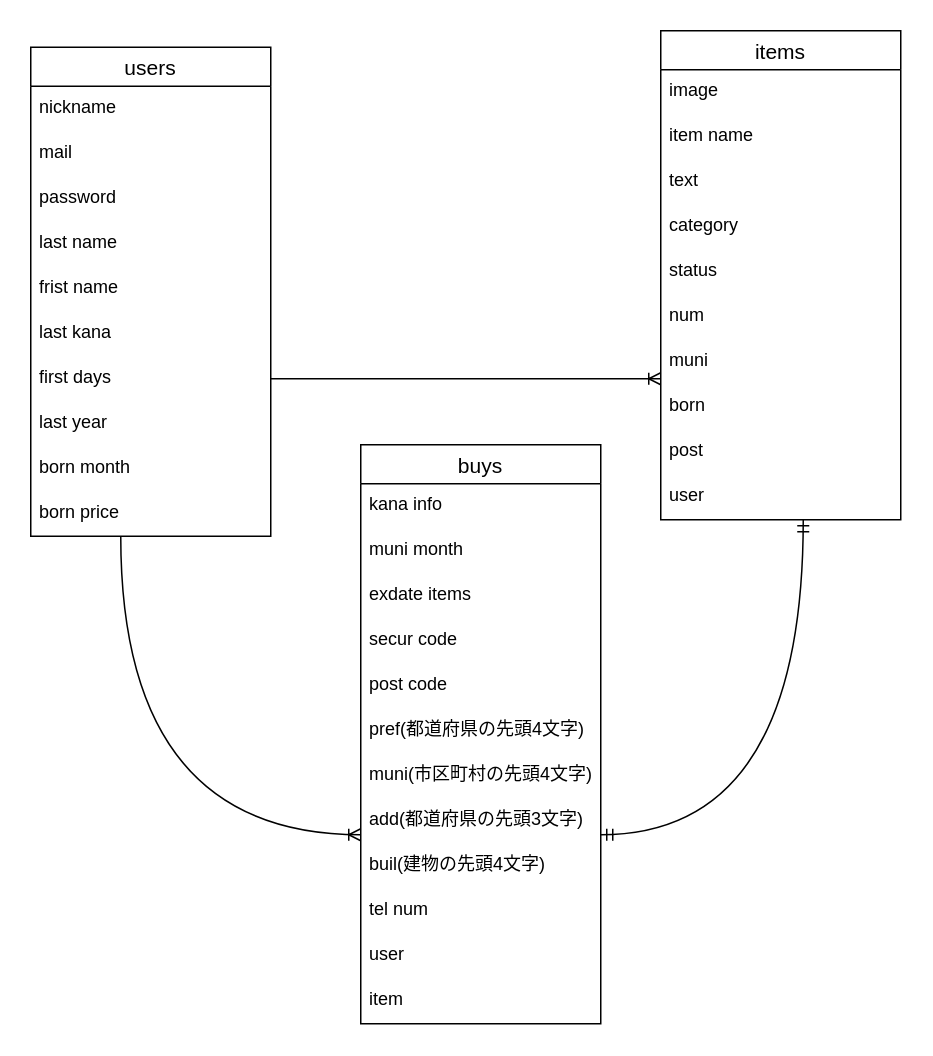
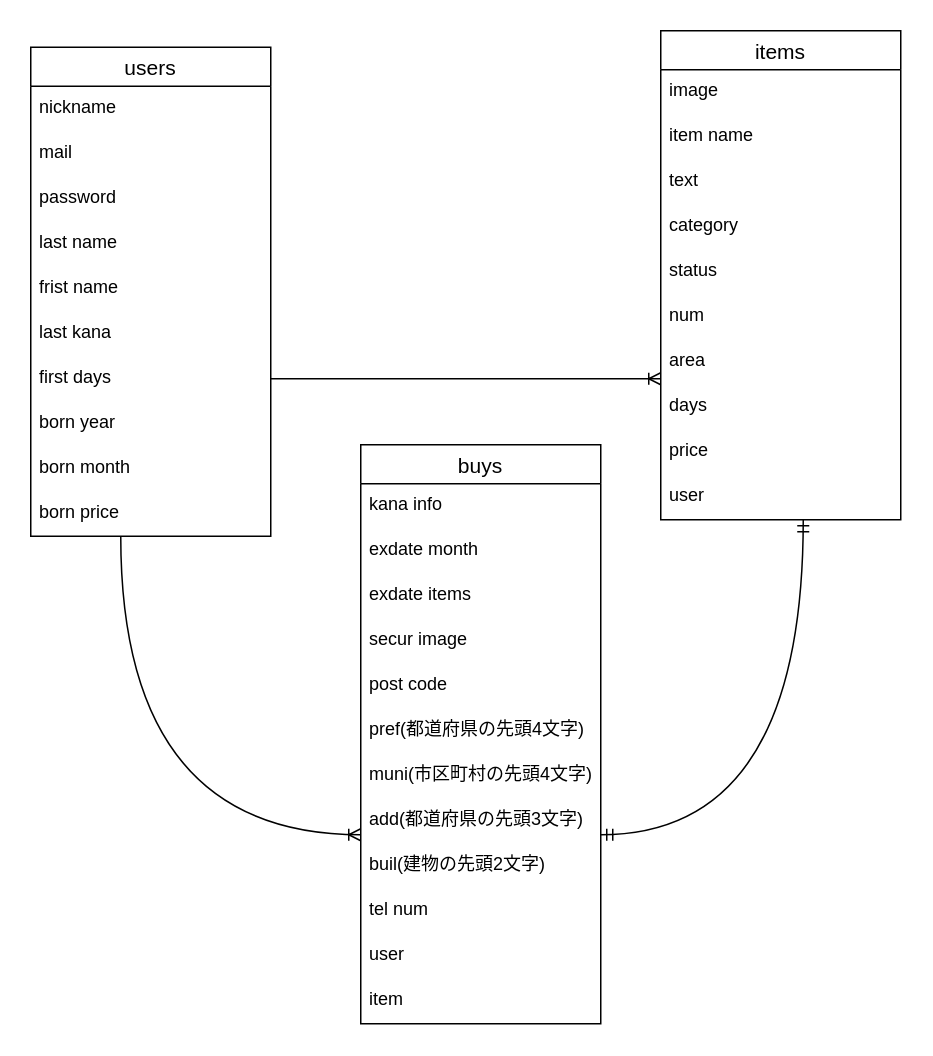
node "muni": label "muni" -> "area"
node "born": label "born" -> "days"
node "last year": label "last year" -> "born year"
node "post": label "post" -> "price"
node "muni month": label "muni month" -> "exdate month"
node "secur code": label "secur code" -> "secur image"
node "buil(建物の先頭4文字)": label "buil(建物の先頭4文字)" -> "buil(建物の先頭2文字)"
